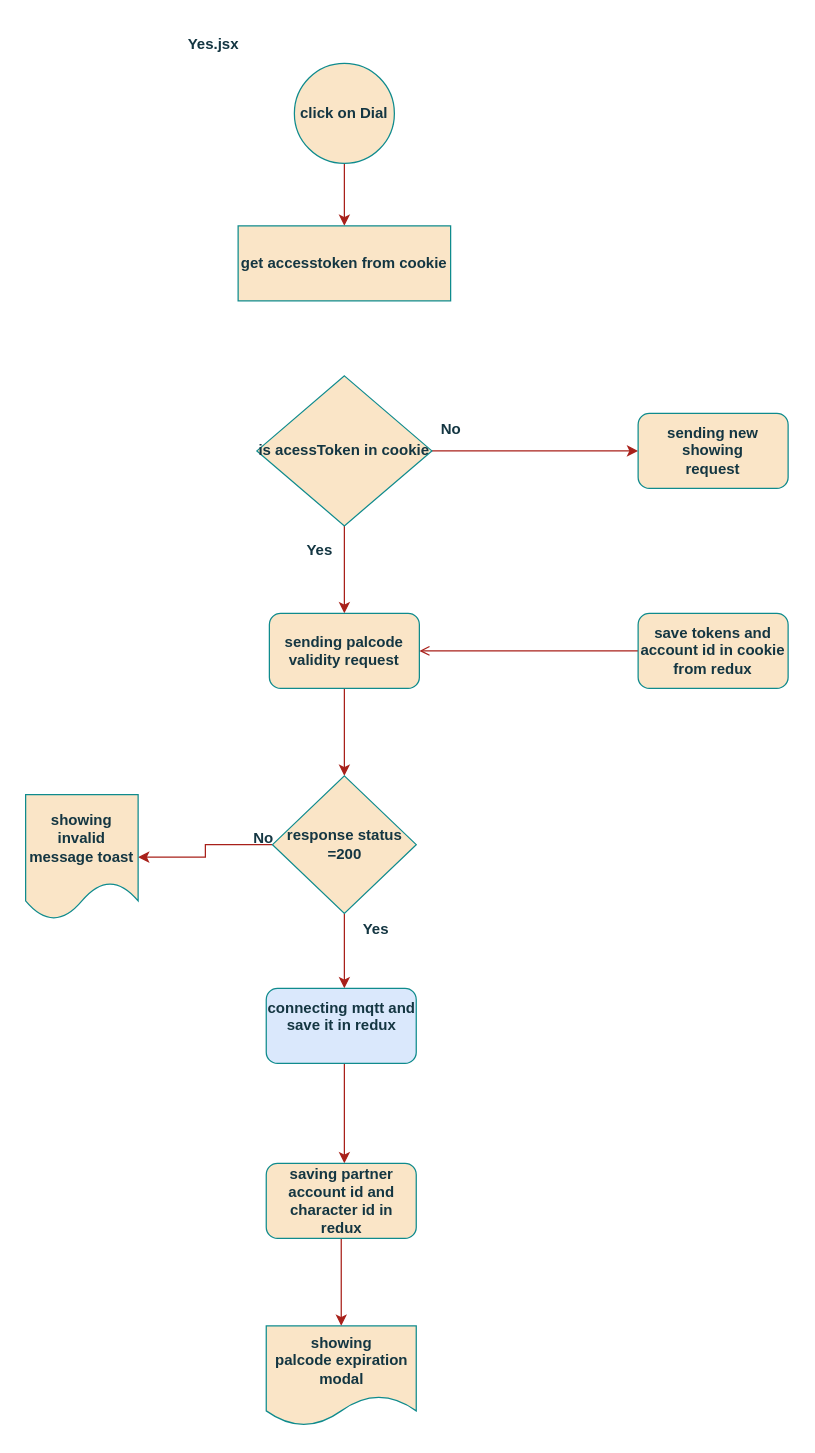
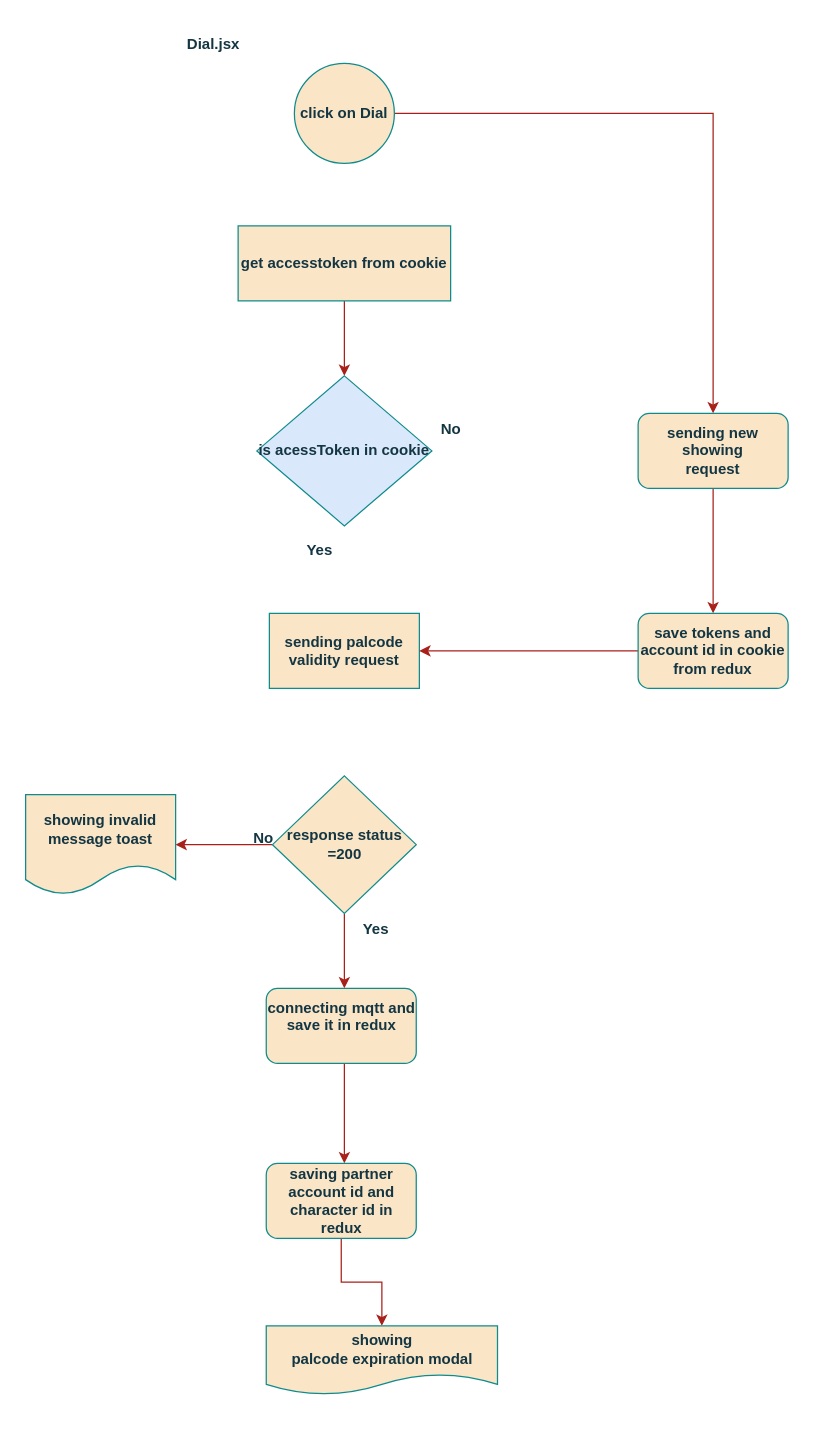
node "Yes.jsx": label "Yes.jsx" -> "Dial.jsx"
edge "click on Dial" -> "get accesstoken from cookie": now "click on Dial" -> "sending new showing request"
edge "get accesstoken from cookie" -> "is acessToken in cookie": added
node "is acessToken in cookie": fillcolor #fae5c7 -> #dae8fc
edge "is acessToken in cookie" -> "sending new showing request": removed
edge "sending new showing request" -> "save tokens and account id in cookie from redux": added
edge "is acessToken in cookie" -> "sending palcode validity request": removed
node "sending palcode validity request": shape rounded rectangle -> rectangle
edge "save tokens and account id in cookie from redux" -> "sending palcode validity request": arrowhead open -> classic
edge "sending palcode validity request" -> "response status =200": removed
node "showing invalid message toast": size 113x125 -> 150x100
node "connecting mqtt and save it in redux": fillcolor #dae8fc -> #fae5c7
node "showing palcode expiration modal": size 150x100 -> 231x69
